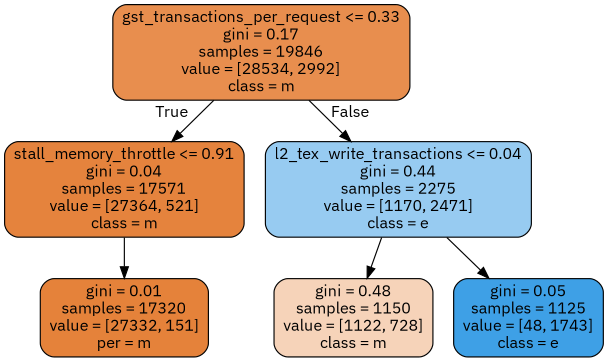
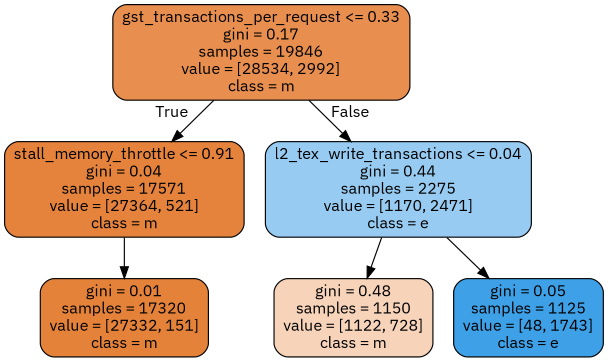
node "gini = 0.01 samples = 17320 value = [27332, 151] per = m": label "gini = 0.01 samples = 17320 value = [27332, 151] per = m" -> "gini = 0.01 samples = 17320 value = [27332, 151] class = m"
